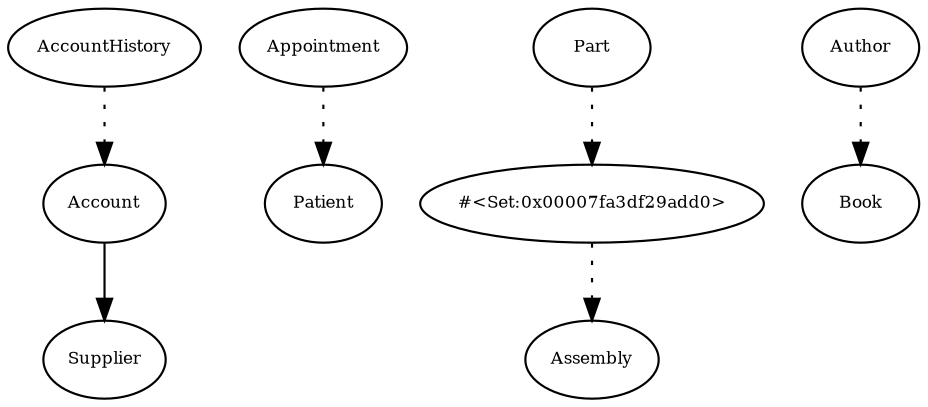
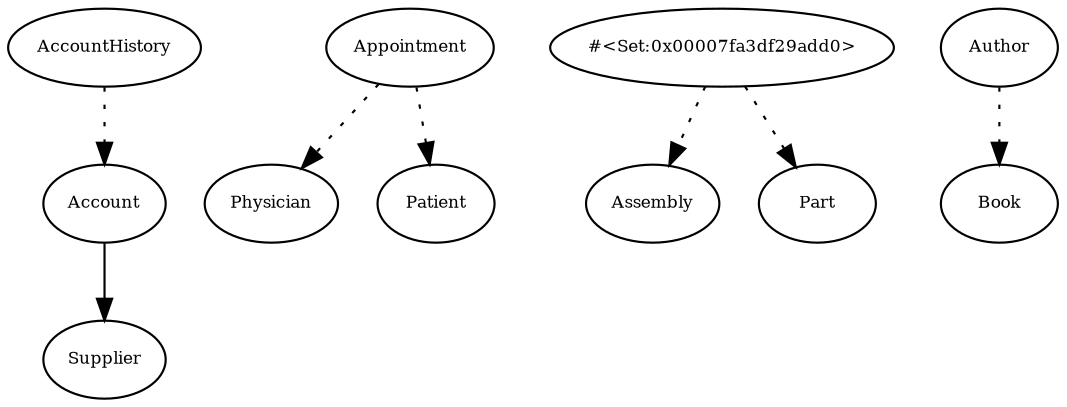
edge "Part" -> "#<Set:0x00007fa3df29add0>": reversed
node "Physician": added
